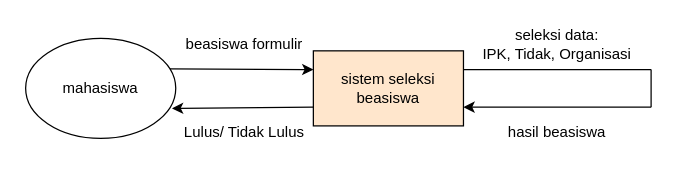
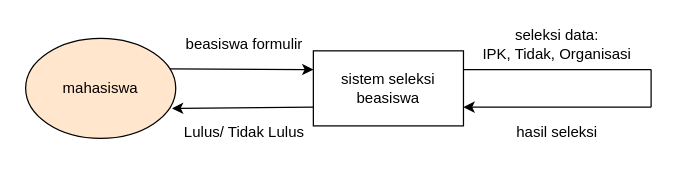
node "mahasiswa": fillcolor #ffffff -> #ffe6cc
node "sistem seleksi beasiswa": fillcolor #ffe6cc -> #ffffff
node "hasil beasiswa": label "hasil beasiswa" -> "hasil seleksi"
